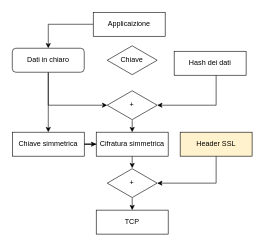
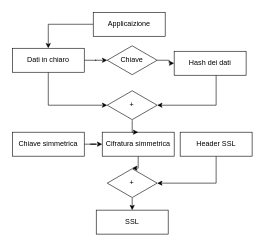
node "Dati in chiaro": shape rounded rectangle -> rectangle
edge "Chiave" -> "Hash dei dati": added
edge "Dati in chiaro" -> "Chiave simmetrica": now "Dati in chiaro" -> "Chiave"
node "Cifratura simmetrica": moved (132, 144) -> (138, 144)
node "Header SSL": fillcolor #fff2cc -> #ffffff
node "TCP": label "TCP" -> "SSL"
